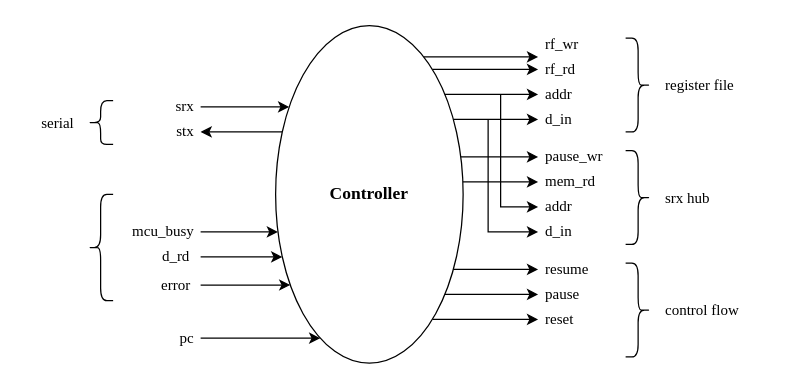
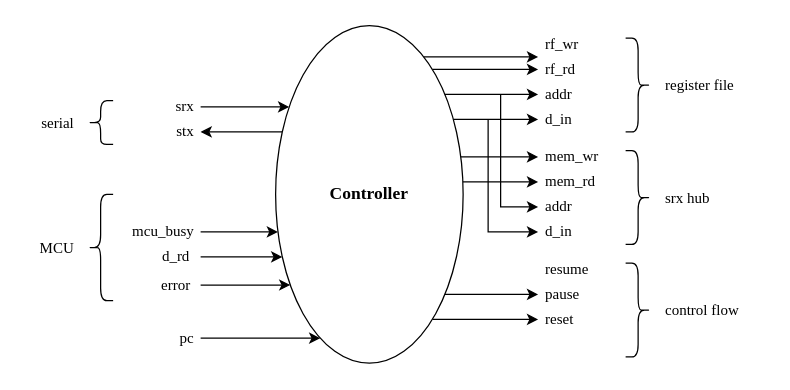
node "pause_wr": label "pause_wr" -> "mem_wr"
node "MCU": added
edge "Controller" -> "resume": removed
